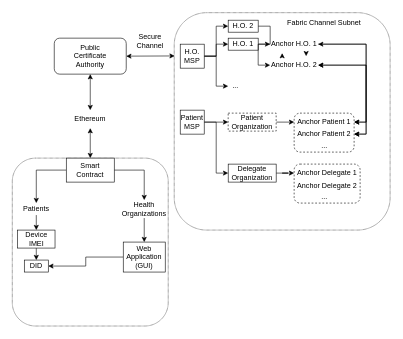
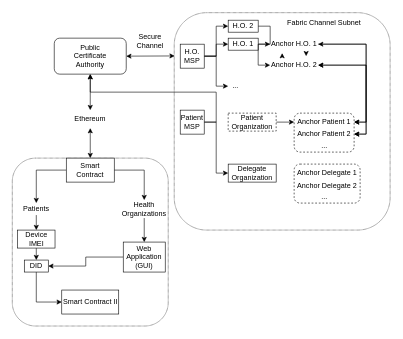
edge "Patient MSP" -> "Patient Organization": now "Patient MSP" -> "Public Certificate Authority"
edge "Delegate Organization" -> "Anchor Delegate 1": removed
edge "DID" -> "Smart Contract II": added
node "Smart Contract II": added
